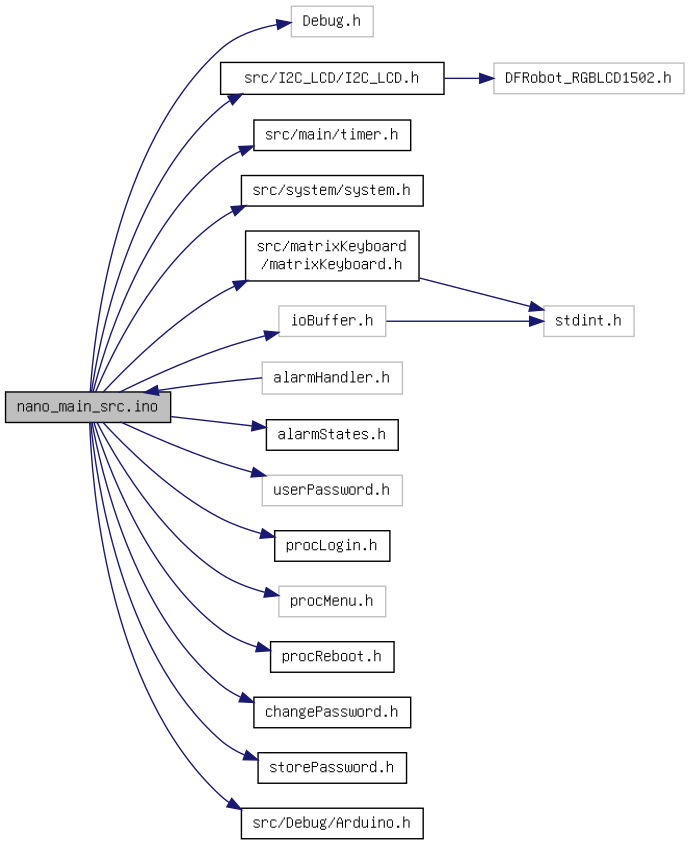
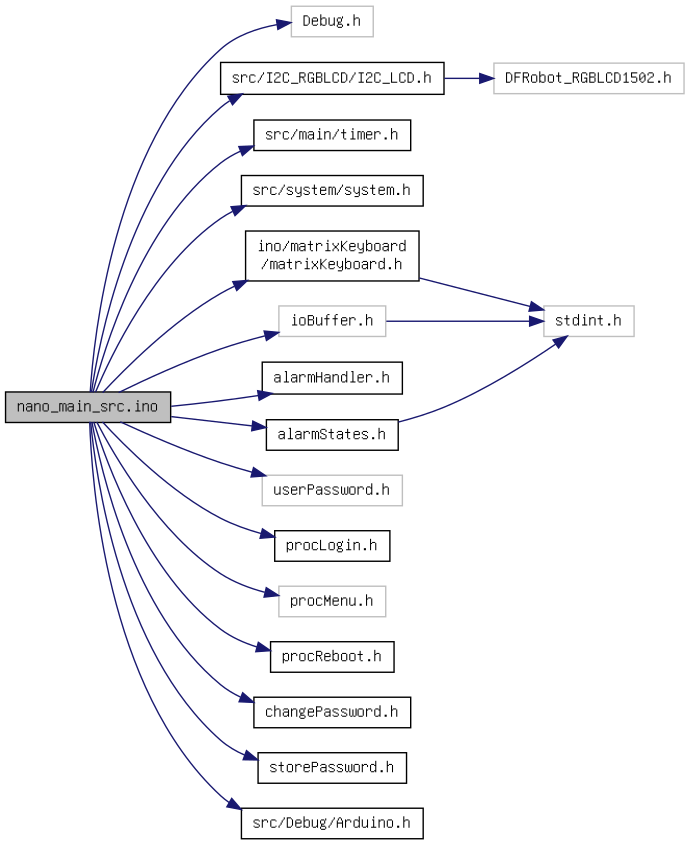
node "src/I2C_LCD/I2C_LCD.h": label "src/I2C_LCD/I2C_LCD.h" -> "src/I2C_RGBLCD/I2C_LCD.h"
node "src/matrixKeyboard /matrixKeyboard.h": label "src/matrixKeyboard /matrixKeyboard.h" -> "ino/matrixKeyboard /matrixKeyboard.h"
node "alarmHandler.h": color grey75 -> black
edge "alarmHandler.h" -> "nano_main_src.ino": reversed
edge "alarmStates.h" -> "stdint.h": added
